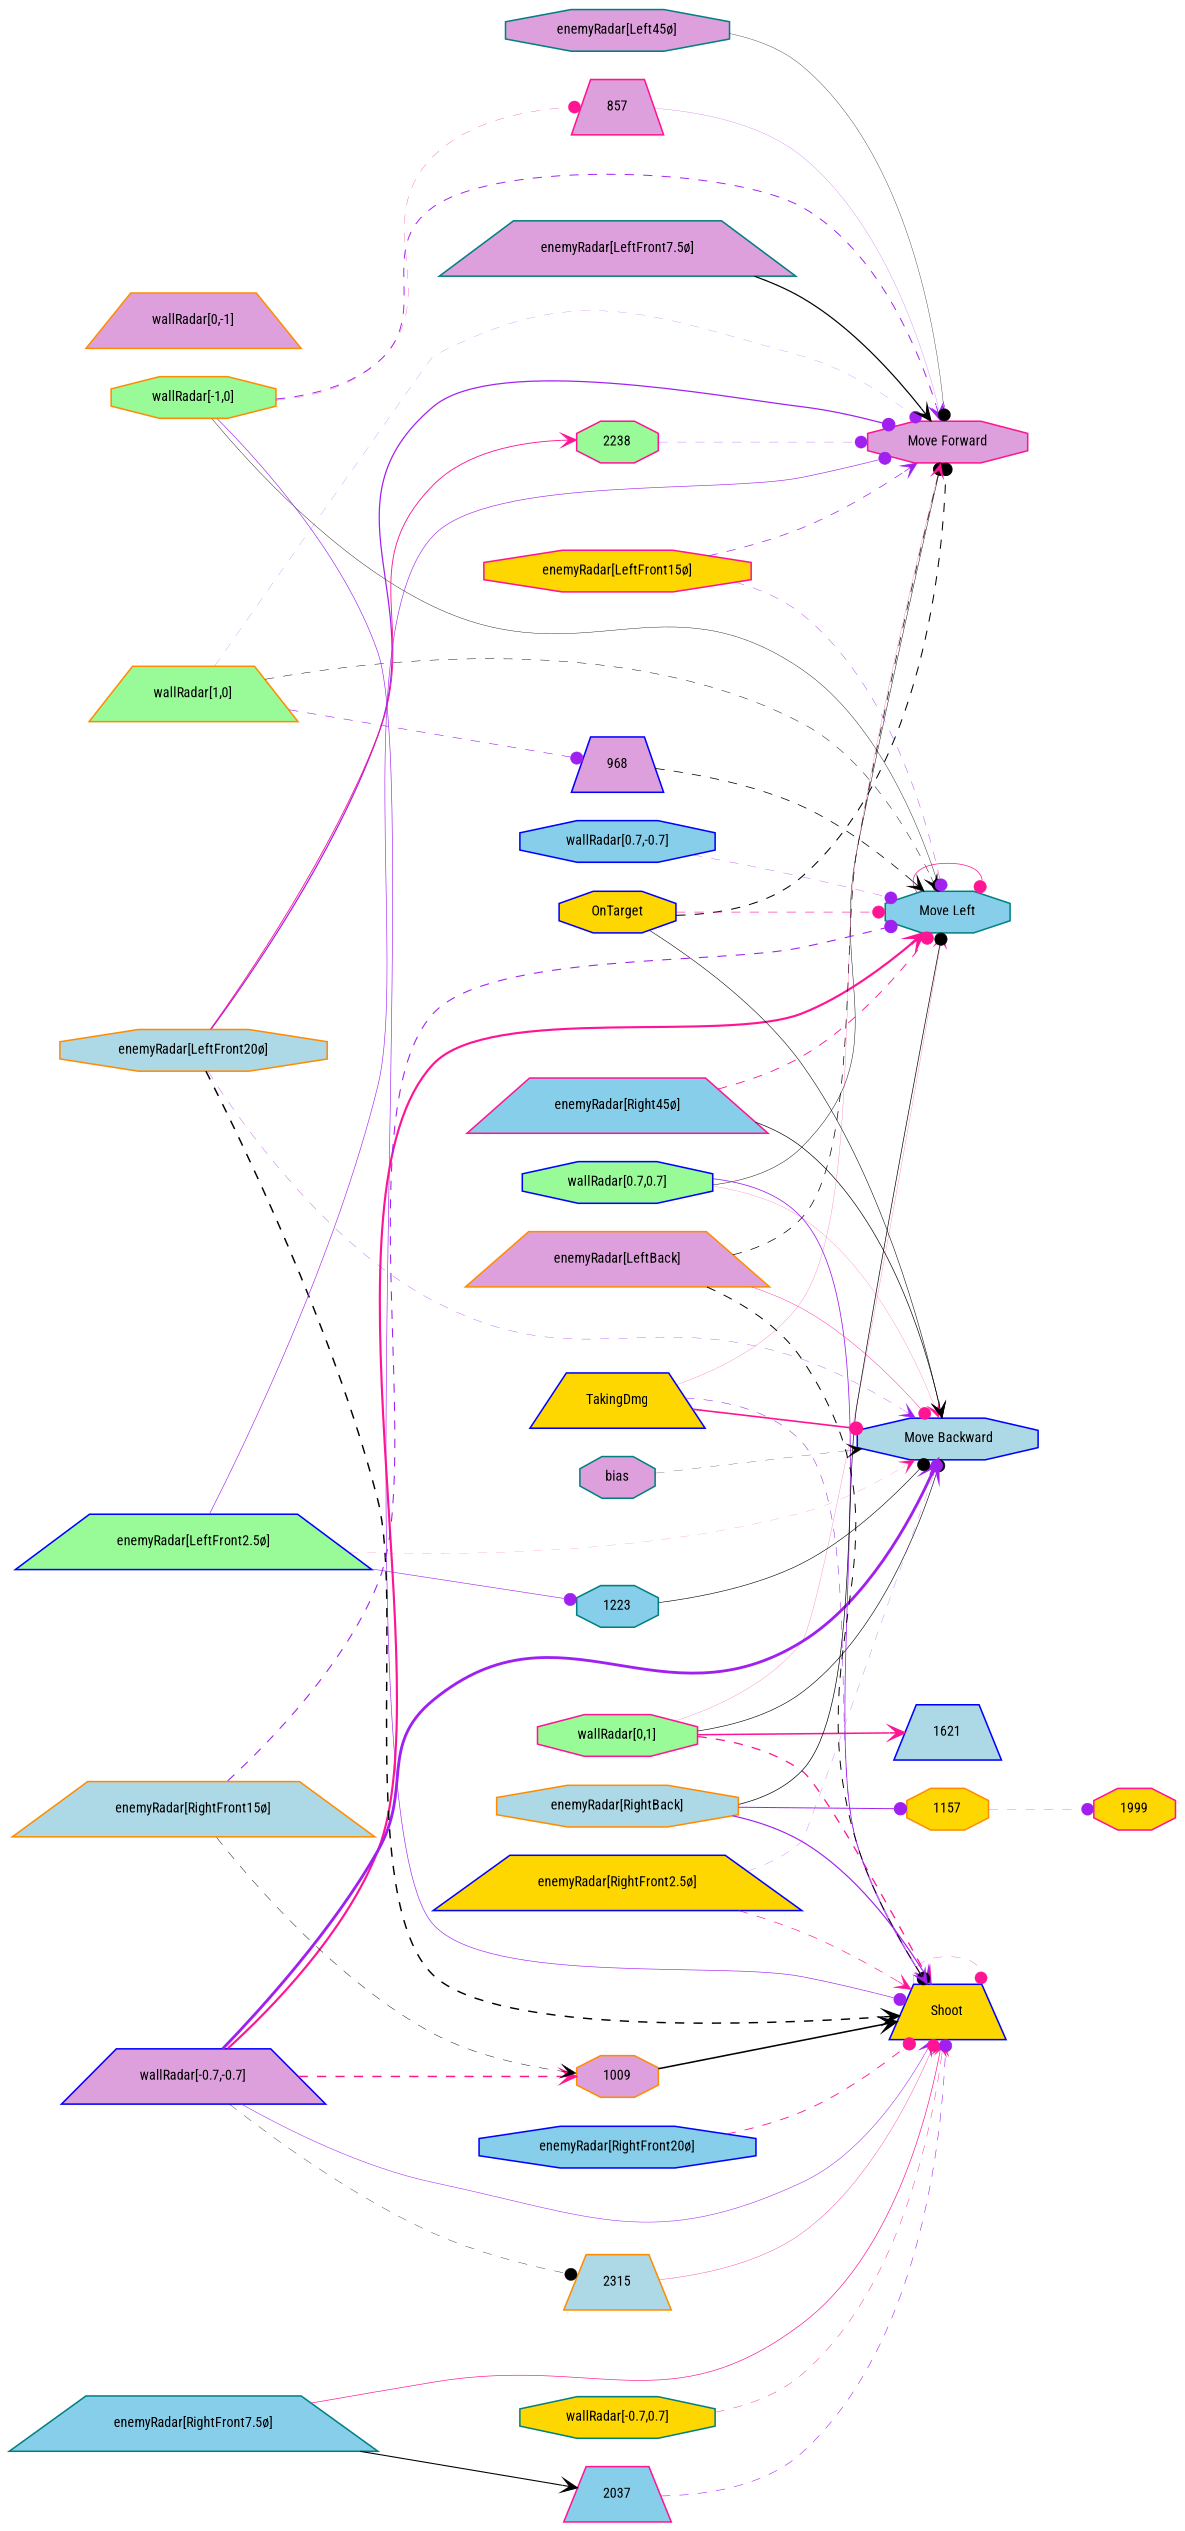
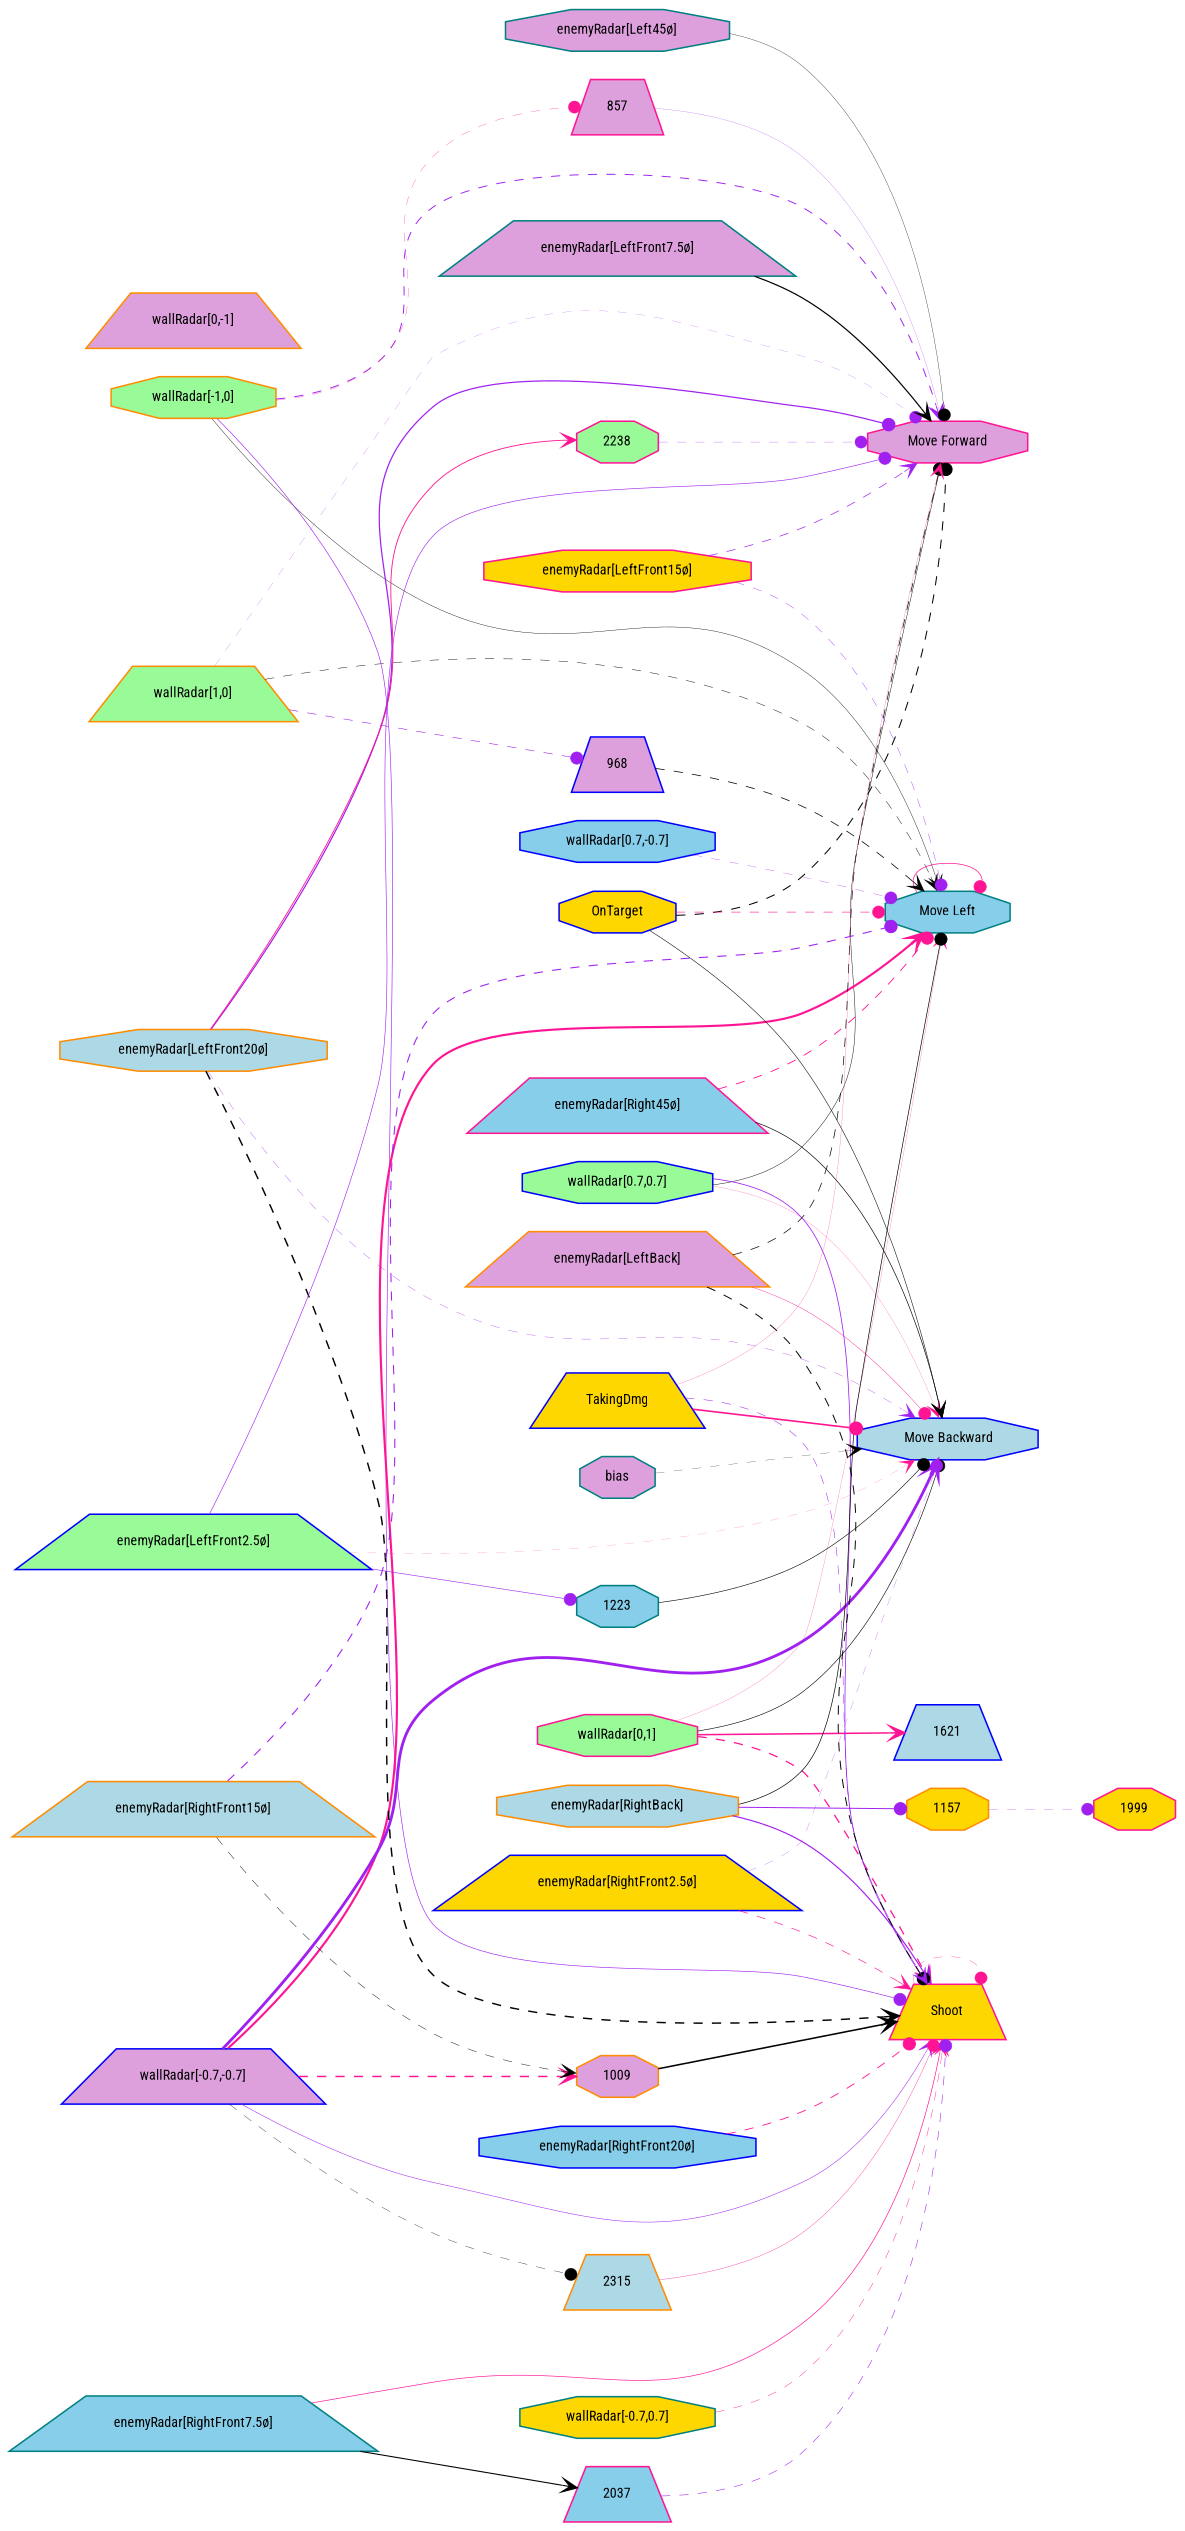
edge "wallRadar[-1,0]" -> "Move Left": arrowhead dot -> vee
node "Shoot": color blue -> deeppink
